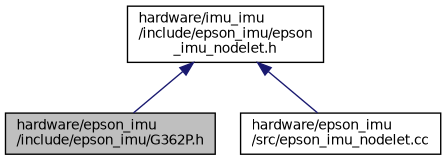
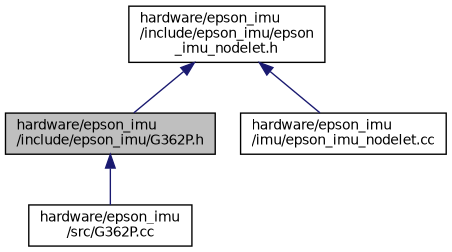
node "hardware/imu_imu /include/epson_imu/epson _imu_nodelet.h": label "hardware/imu_imu /include/epson_imu/epson _imu_nodelet.h" -> "hardware/epson_imu /include/epson_imu/epson _imu_nodelet.h"
node "hardware/epson_imu /src/epson_imu_nodelet.cc": label "hardware/epson_imu /src/epson_imu_nodelet.cc" -> "hardware/epson_imu /imu/epson_imu_nodelet.cc"
node "hardware/epson_imu /src/G362P.cc": added
